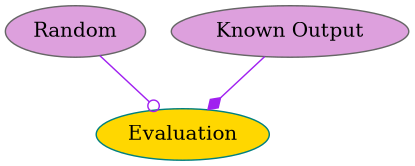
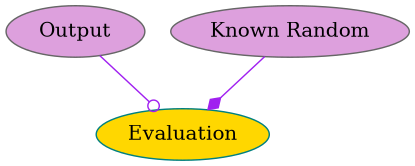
node "Random": label "Random" -> "Output"
node "Known Output": label "Known Output" -> "Known Random"
